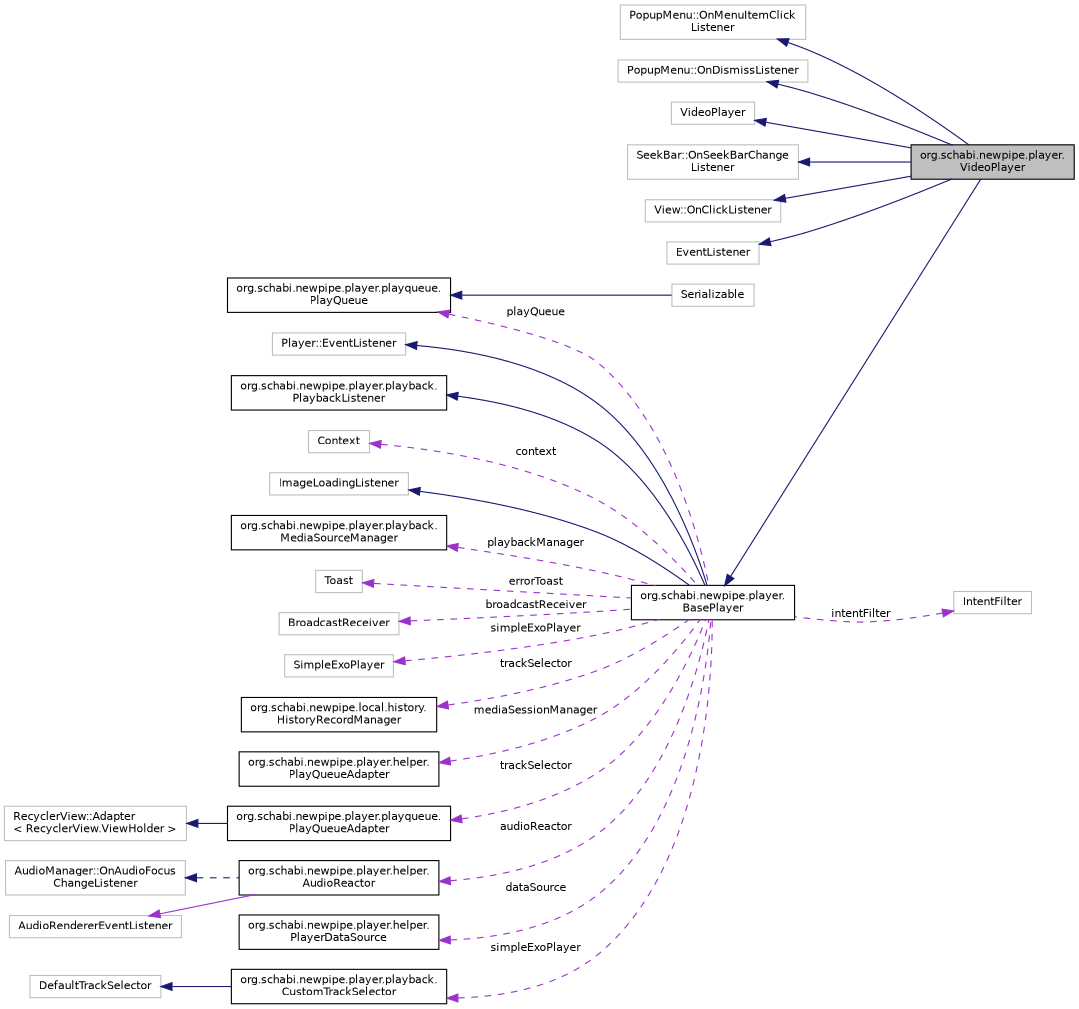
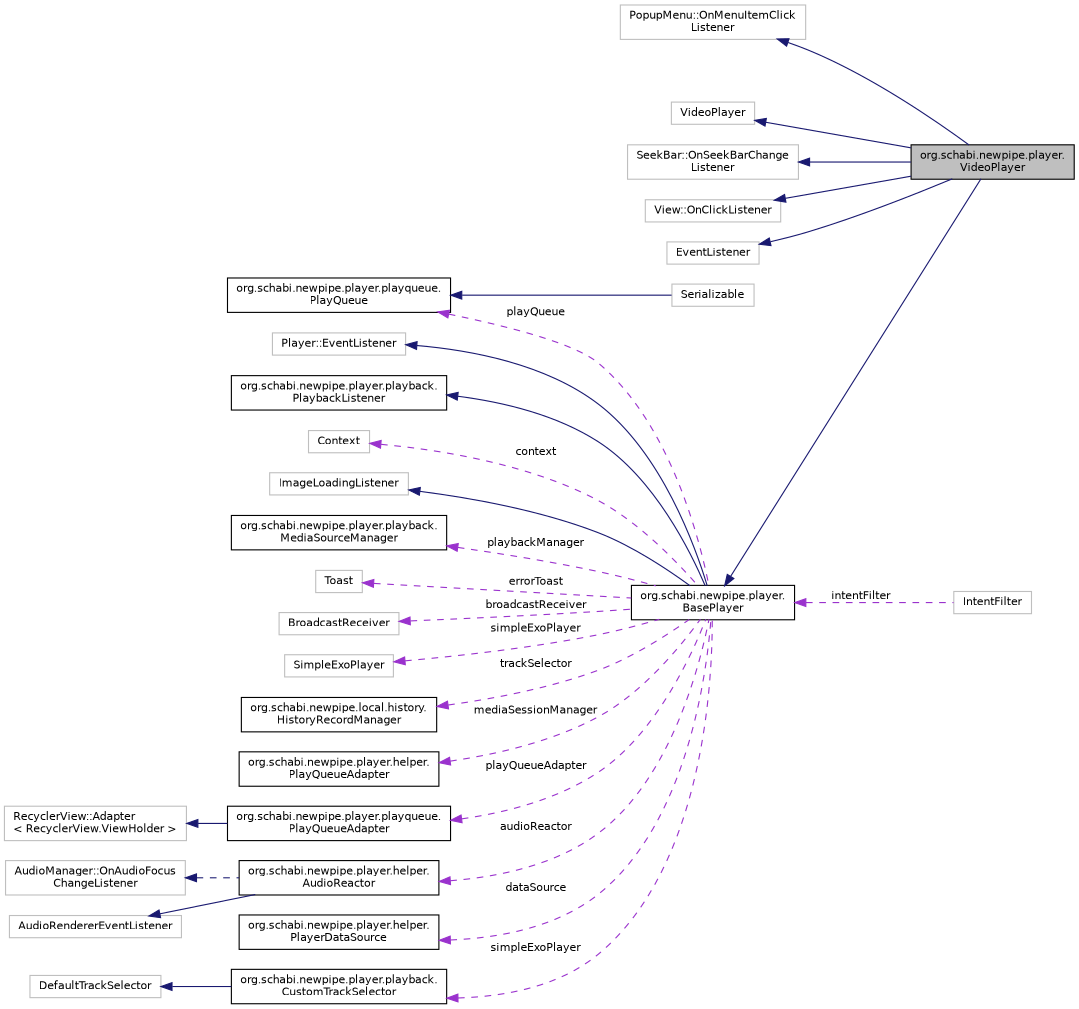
node "PopupMenu::OnDismissListener": removed
edge "org.schabi.newpipe.player. BasePlayer" -> "IntentFilter": reversed
edge "org.schabi.newpipe.player. BasePlayer" -> "org.schabi.newpipe.player.playqueue. PlayQueueAdapter": label " trackSelector" -> " playQueueAdapter"
edge "org.schabi.newpipe.player.helper. AudioReactor" -> "AudioRendererEventListener": color darkorchid3 -> midnightblue
